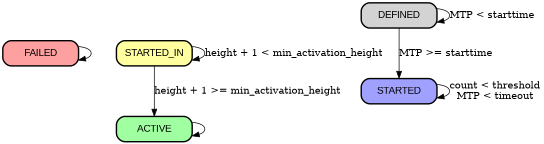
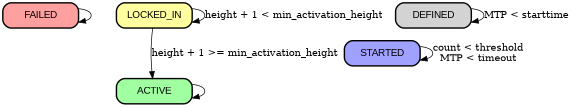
edge "DEFINED" -> "STARTED": removed, label "MTP >= starttime"
node "STARTED_IN": label "STARTED_IN" -> "LOCKED_IN"
